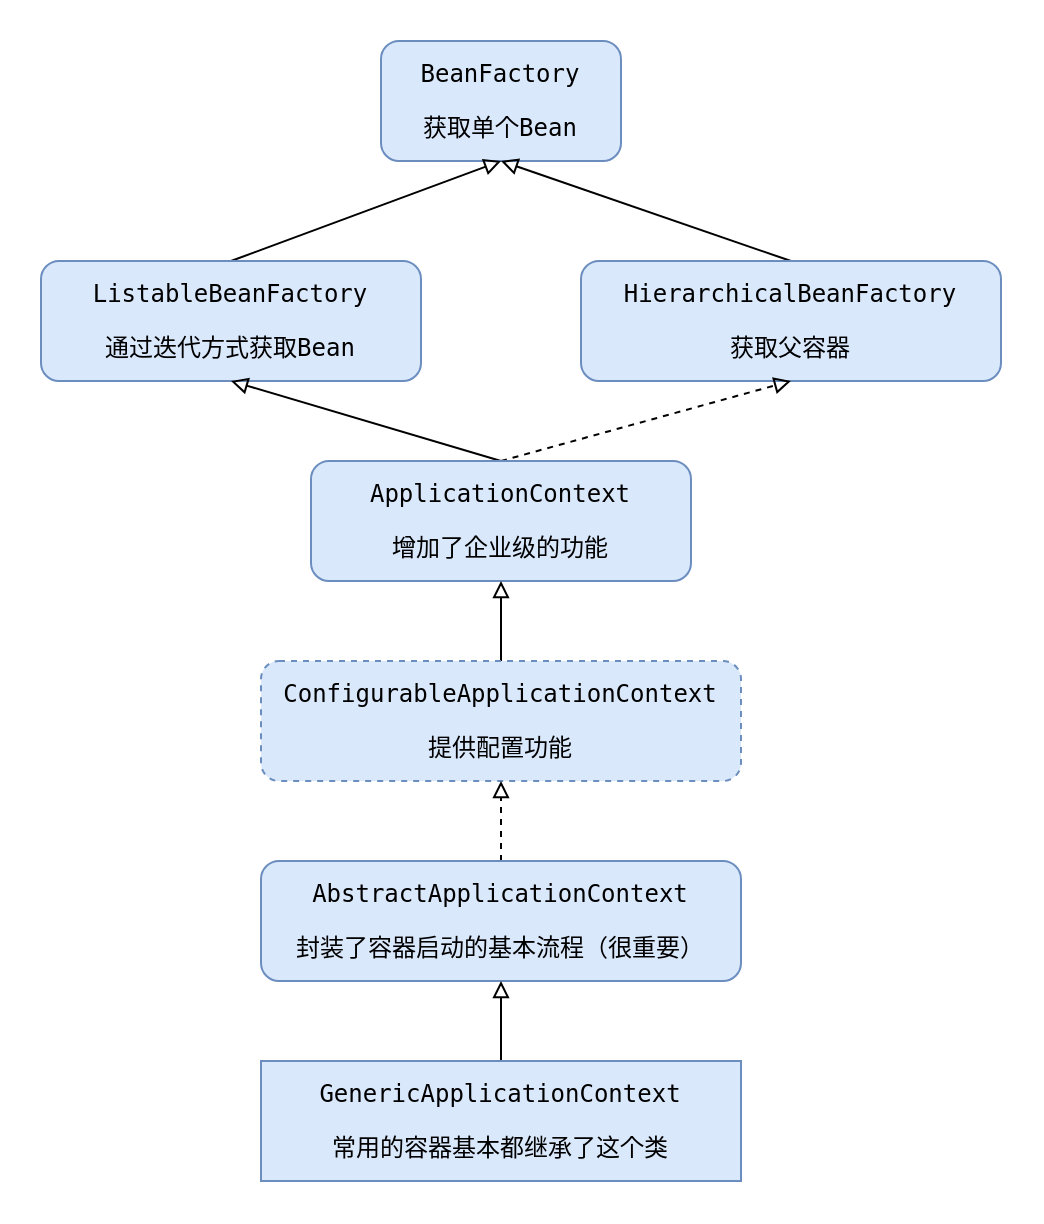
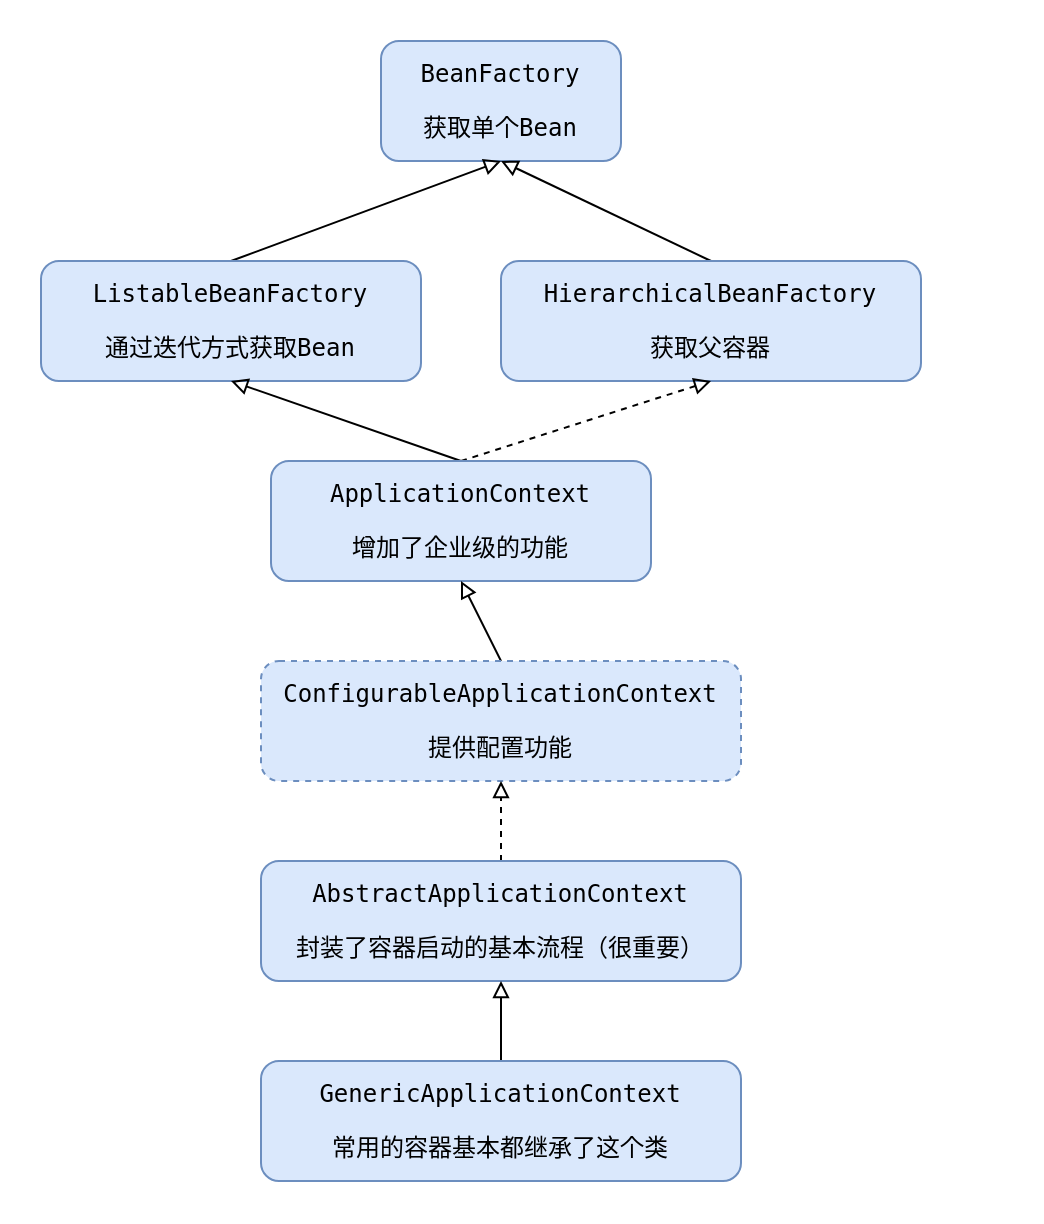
node "HierarchicalBeanFactory获取父容器": moved (791, 321) -> (711, 321)
node "ApplicationContext增加了企业级的功能": moved (501, 521) -> (461, 521)
node "GenericApplicationContext常用的容器基本都继承了这个类": shape rectangle -> rounded rectangle
